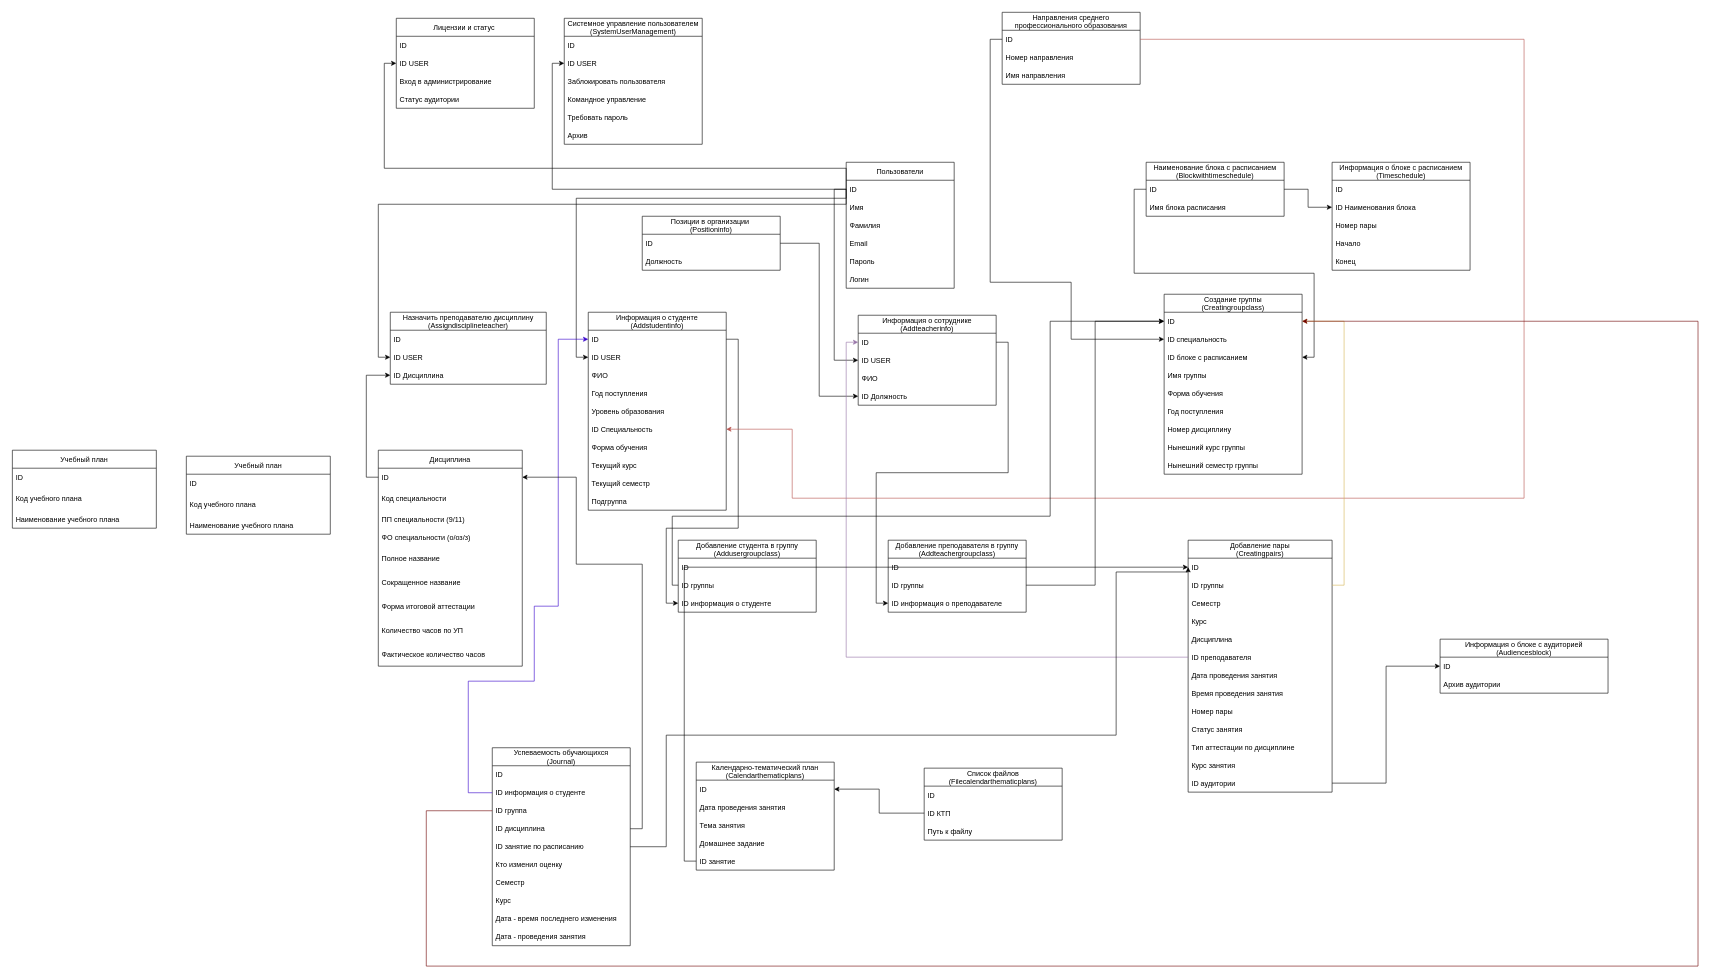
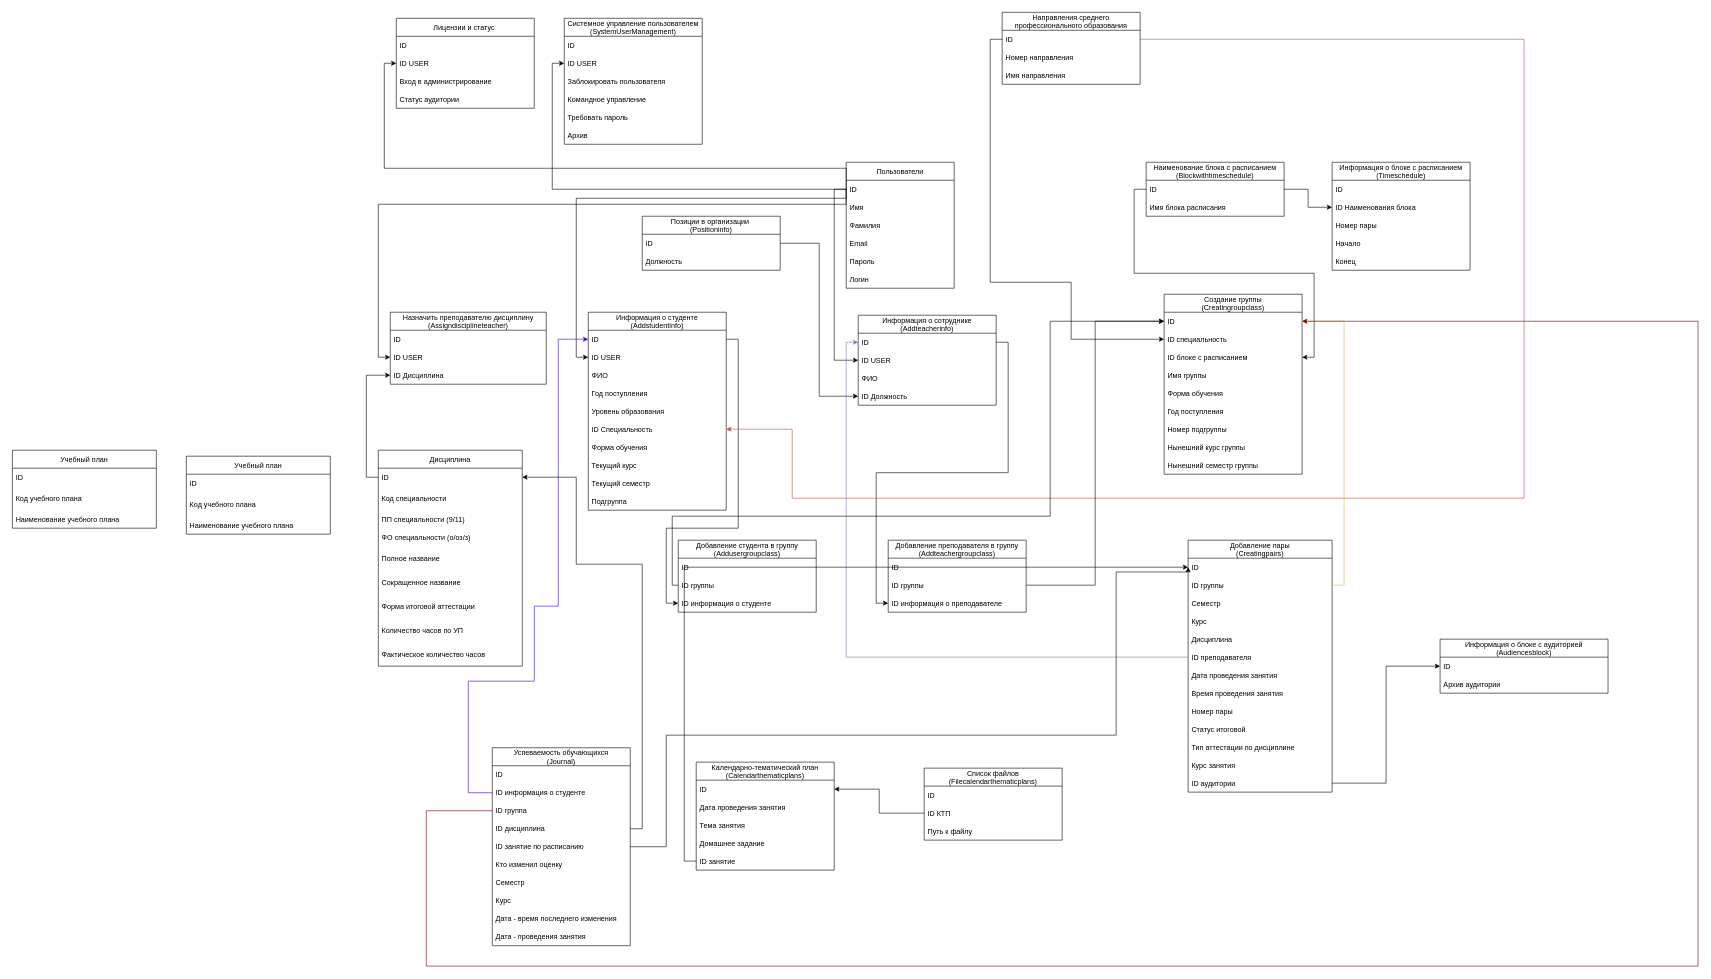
node "Номер дисциплину": label "Номер дисциплину" -> "Номер подгруппы"
node "Статус занятия": label "Статус занятия" -> "Статус итоговой"
